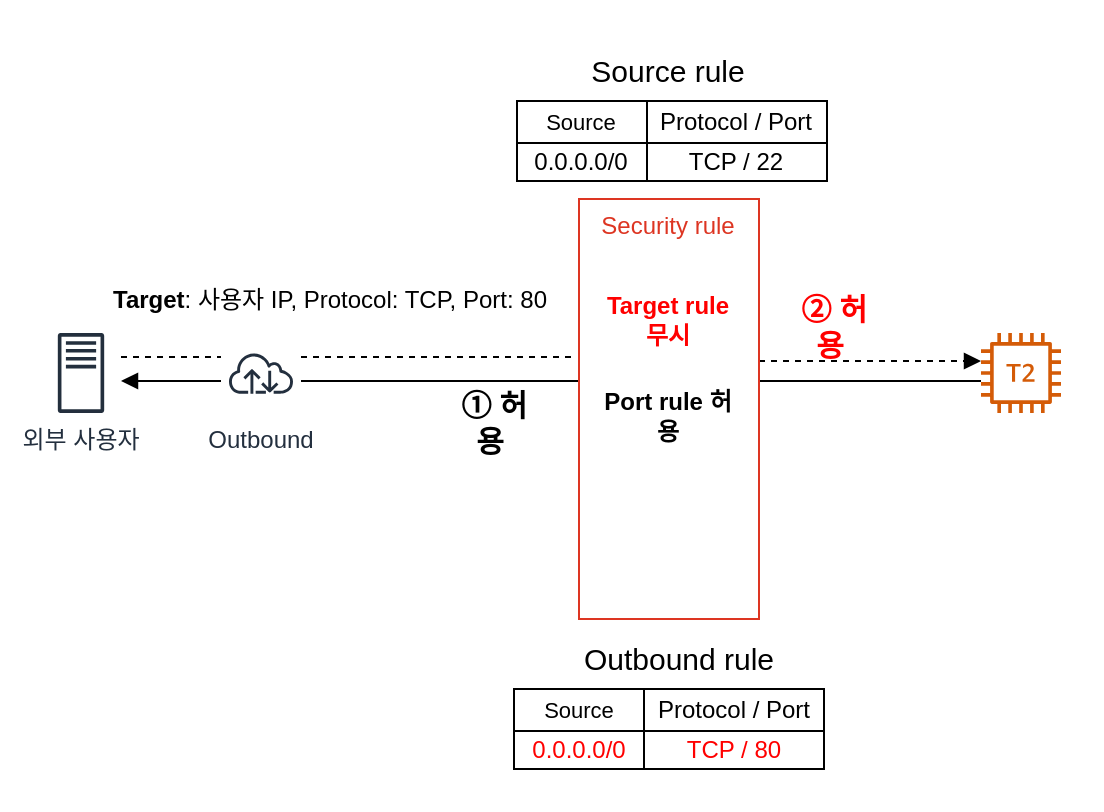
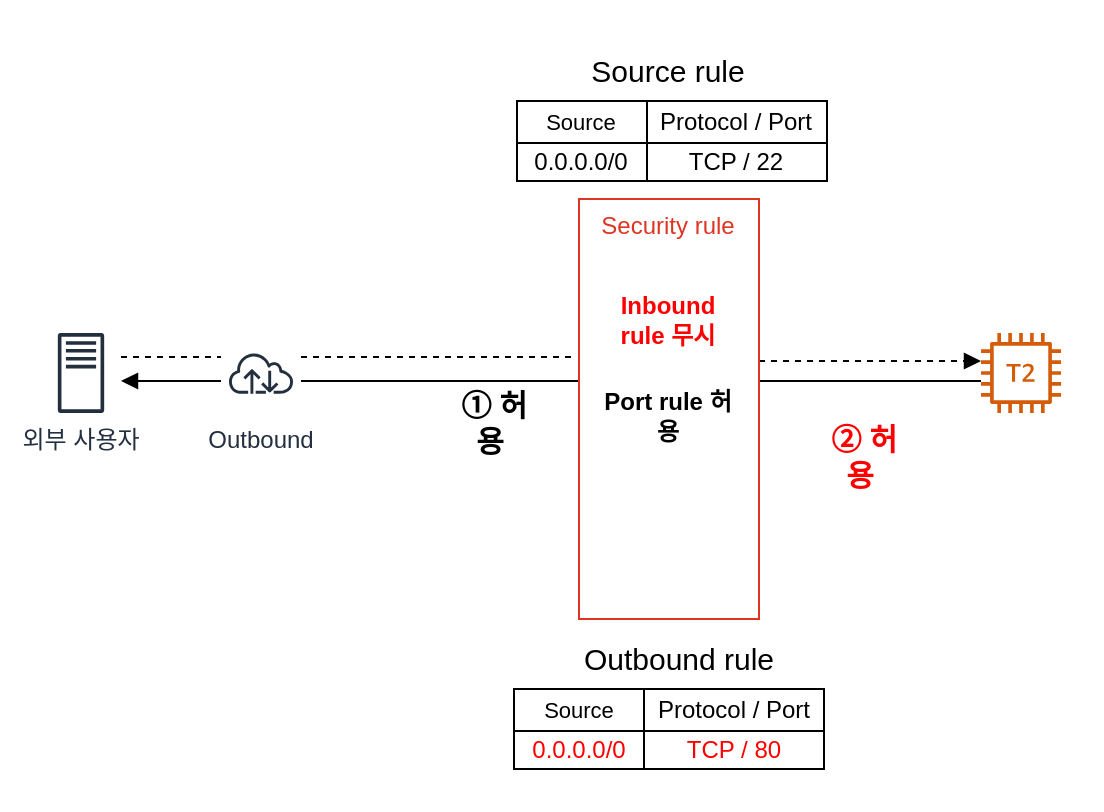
node "Target: 사용자 IP, Protocol: TCP, Port: 80": removed
node "Target rule 무시": label "Target rule 무시" -> "Inbound rule 무시"
node "② 허용": moved (831, 326) -> (861, 456)
